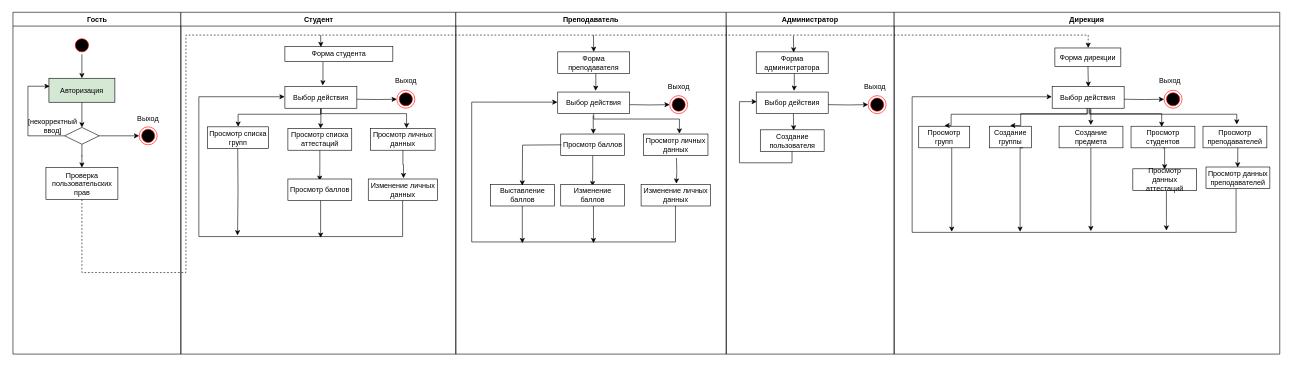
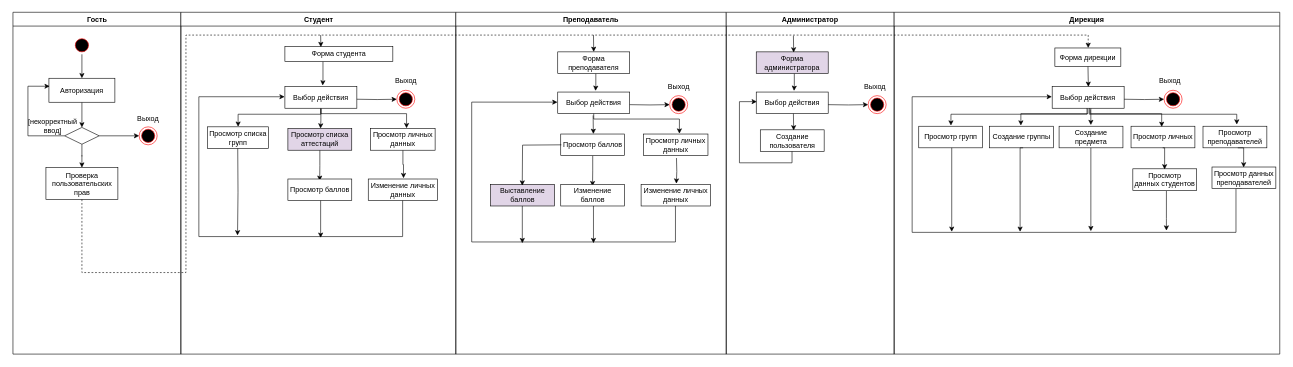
node "Форма администратора": fillcolor #ffffff -> #e1d5e7
node "Авторизация": fillcolor #d5e8d4 -> #ffffff
node "Просмотр групп": size 51x22 -> 64x22
node "Создание группы": size 42x22 -> 64x22
node "Просмотр студентов": label "Просмотр студентов" -> "Просмотр личных"
node "Просмотр списка аттестаций": fillcolor #ffffff -> #e1d5e7
node "Просмотр данных преподавателей": moved (1238, 178) -> (1244, 178)
node "Просмотр данных аттестаций": label "Просмотр данных аттестаций" -> "Просмотр данных студентов"
node "Выставление баллов": fillcolor #ffffff -> #e1d5e7
